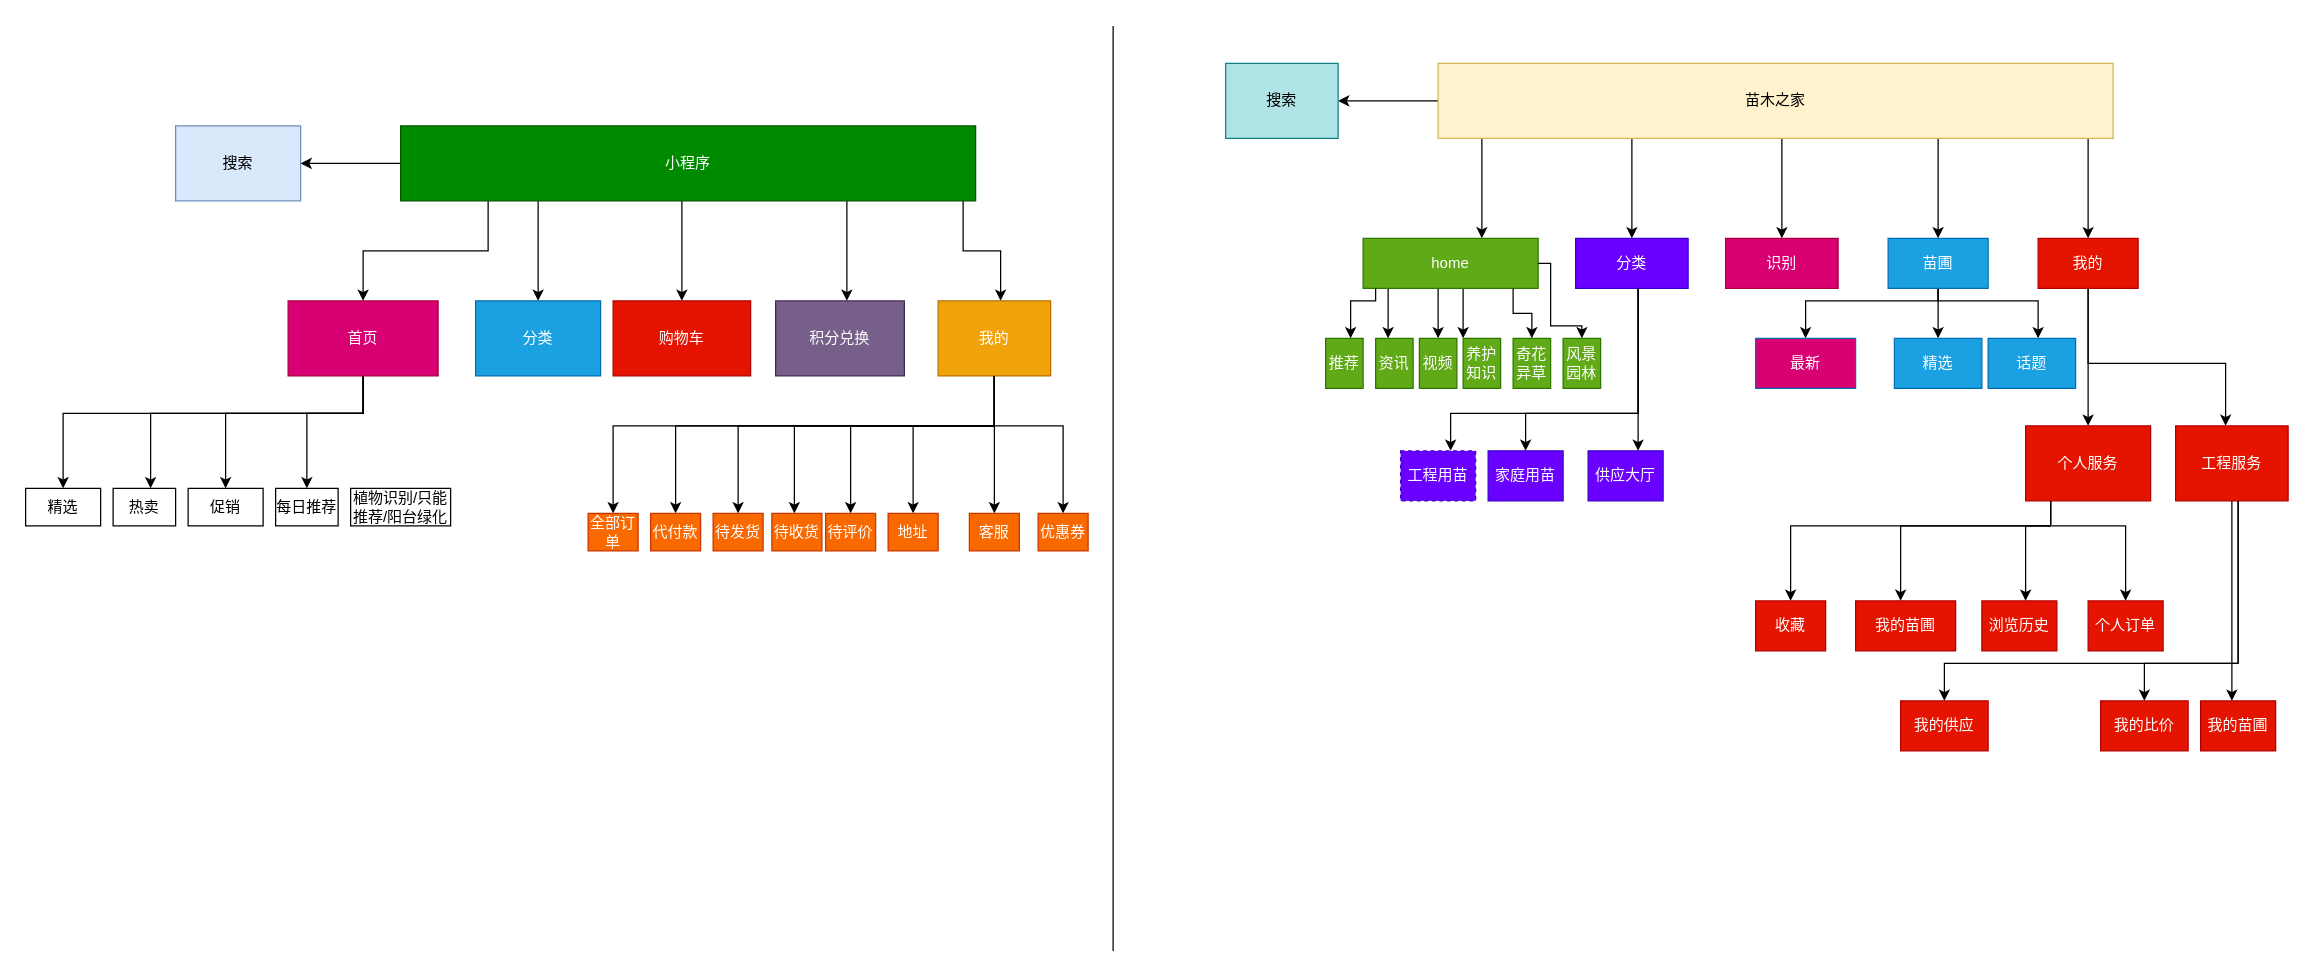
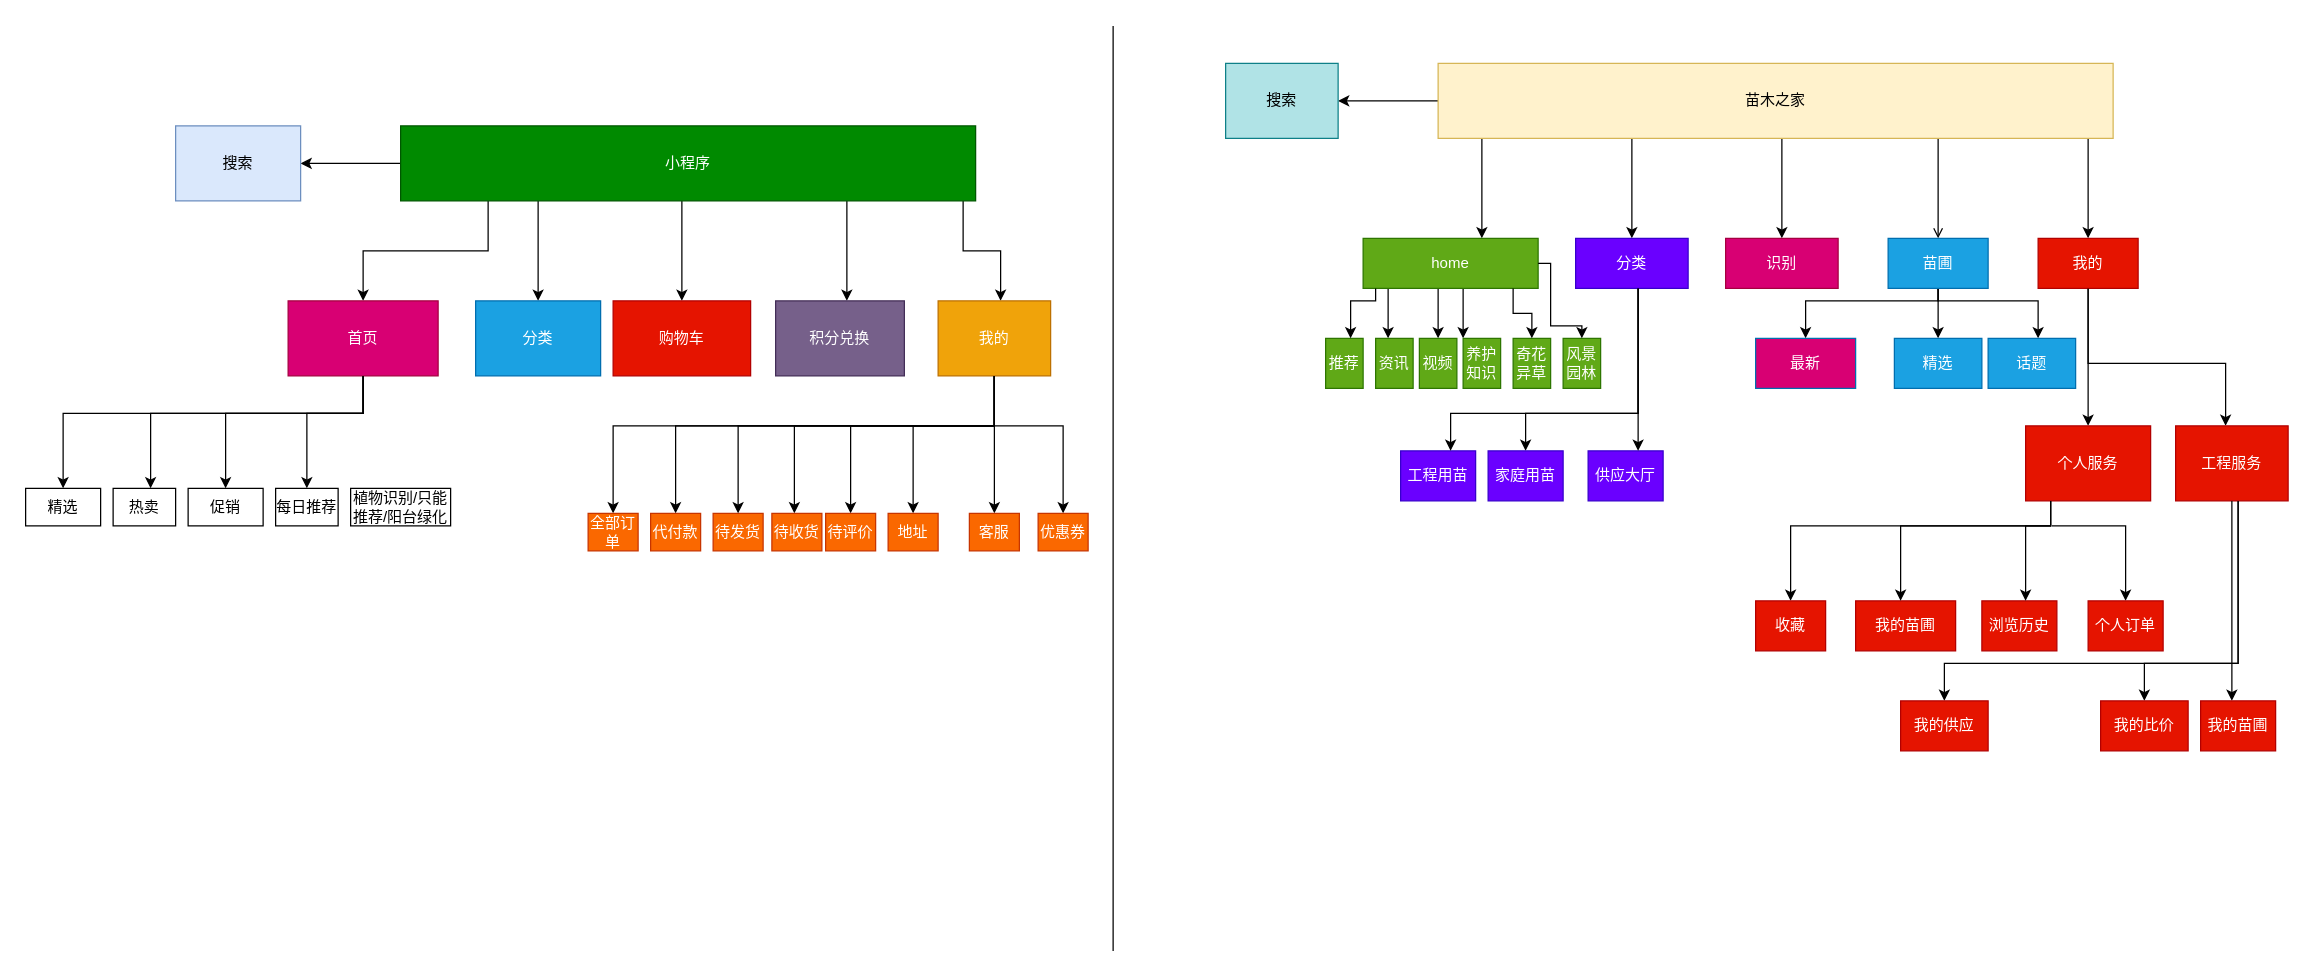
edge "苗木之家" -> "苗圃": arrowhead classic -> open
node "工程用苗": style dashed -> solid
